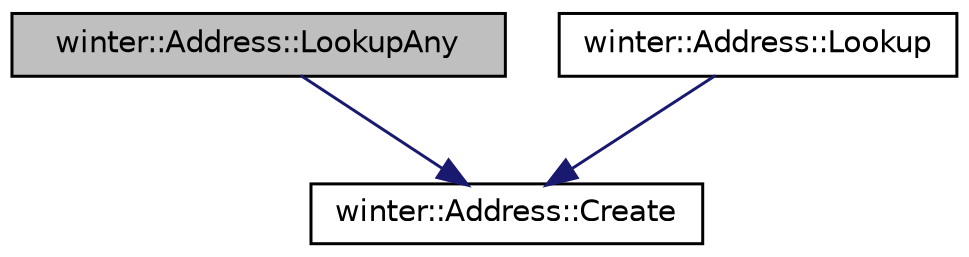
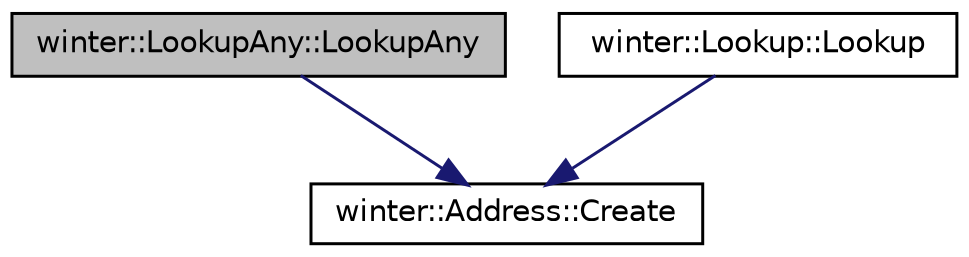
node "winter::Address::LookupAny": label "winter::Address::LookupAny" -> "winter::LookupAny::LookupAny"
node "winter::Address::Lookup": label "winter::Address::Lookup" -> "winter::Lookup::Lookup"
